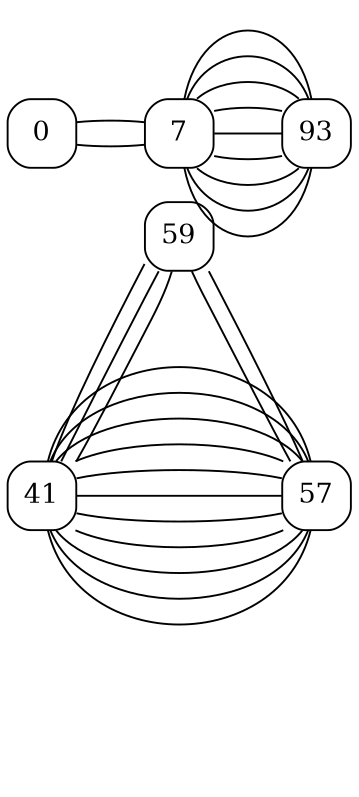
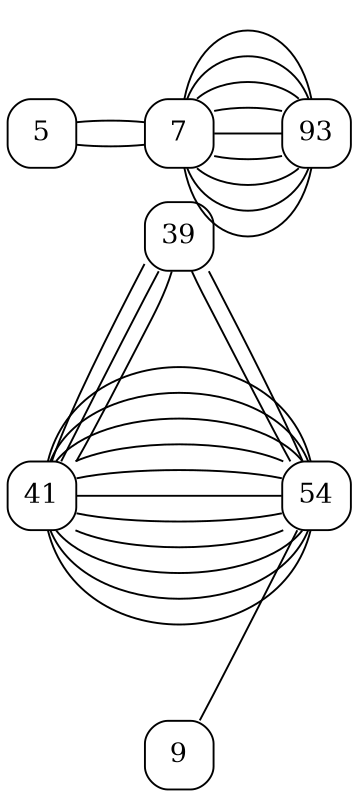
node "0": label "0" -> "5"
node "59": label "59" -> "39"
node "57": label "57" -> "54"
node "9": added
